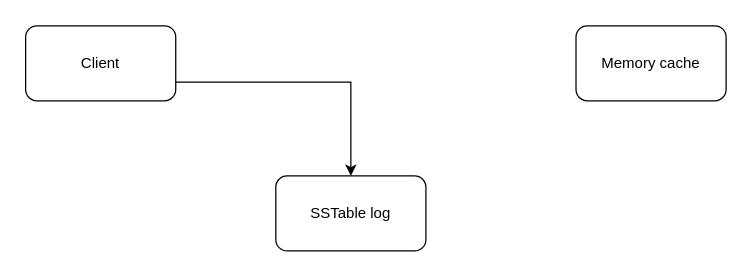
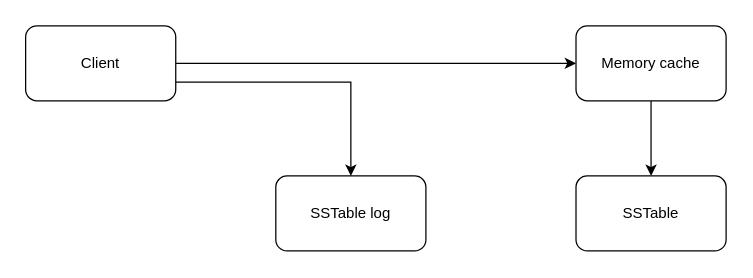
edge "Client" -> "Memory cache": added
edge "Memory cache" -> "SSTable": added
node "SSTable": added
